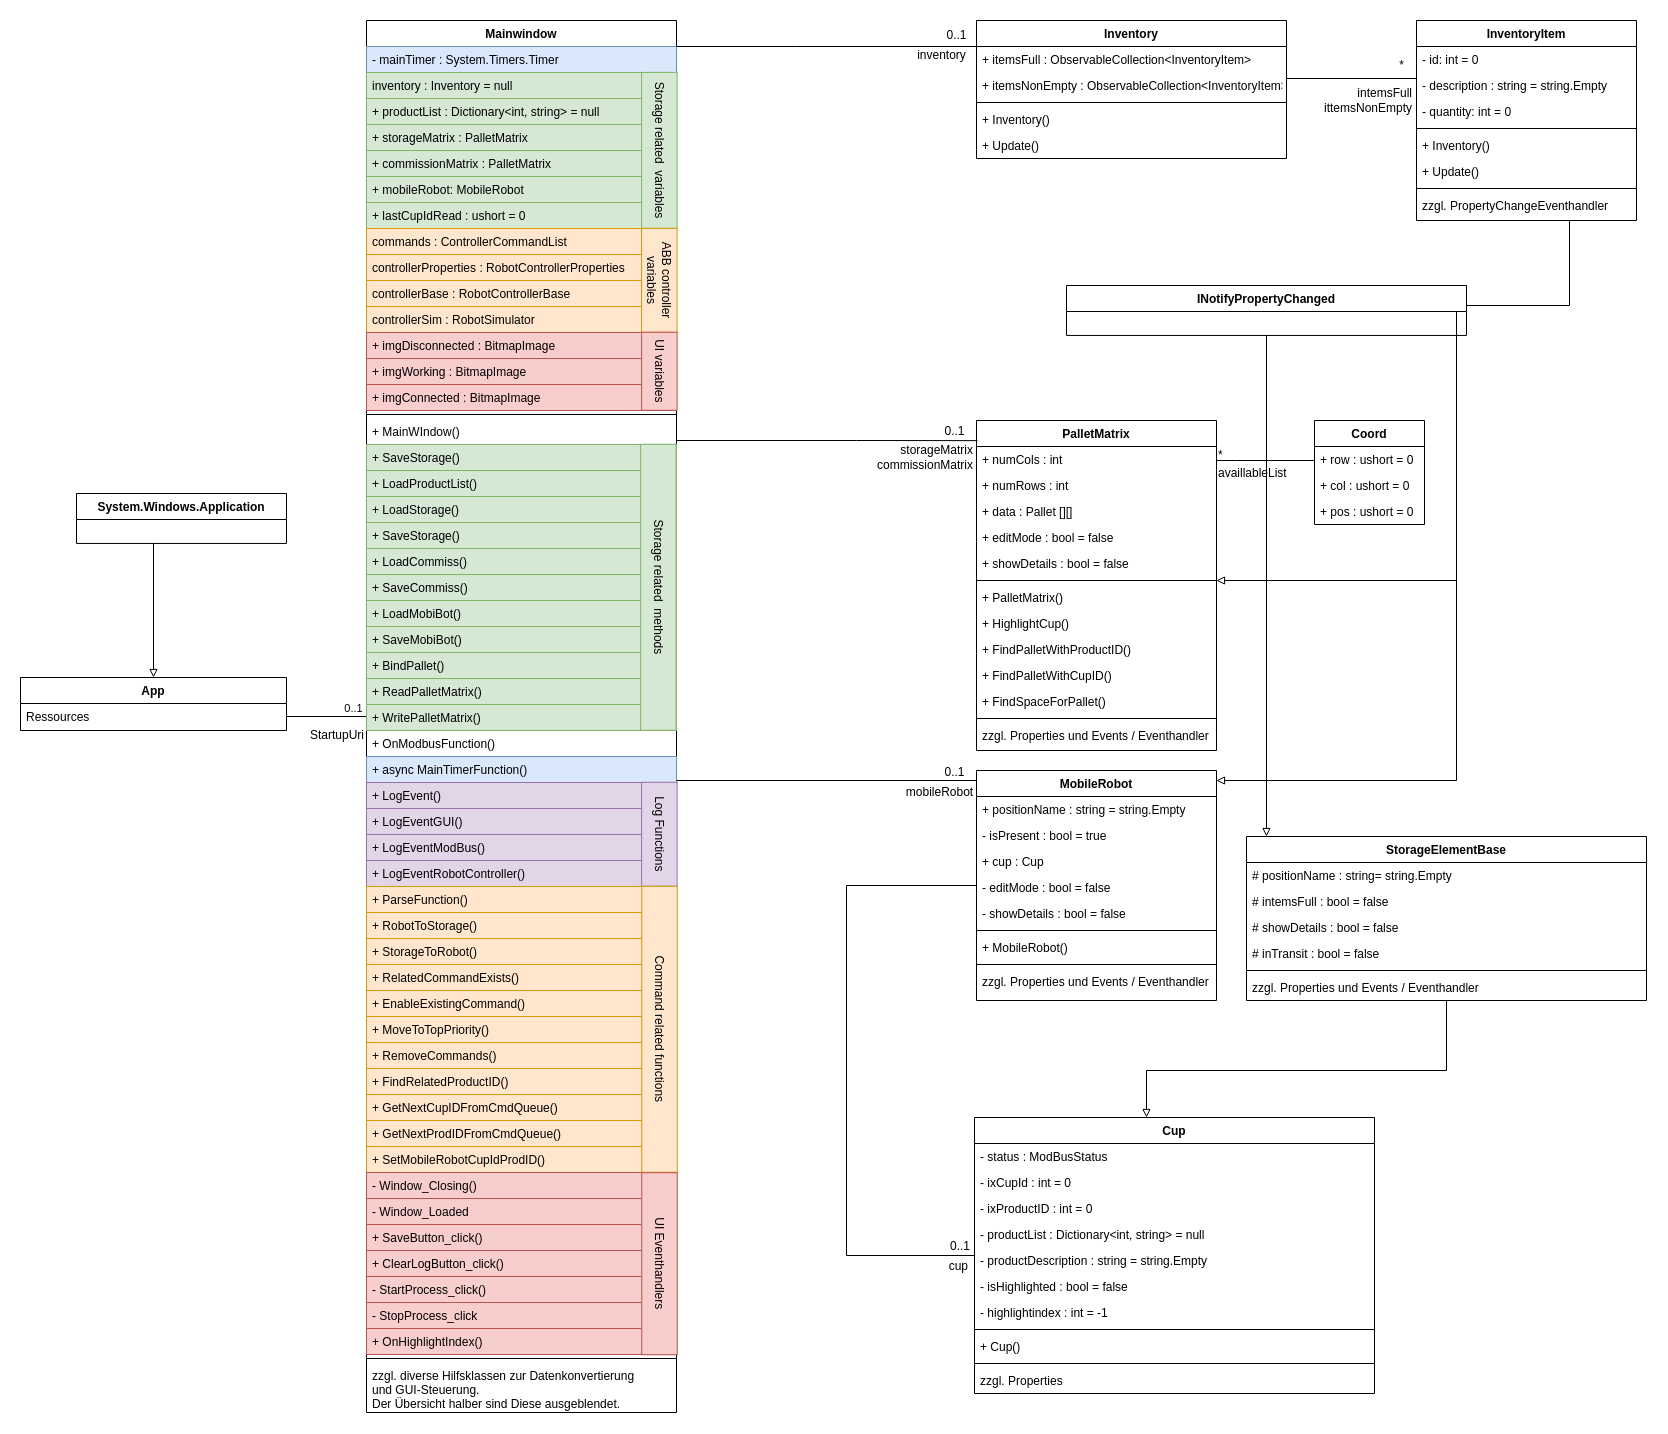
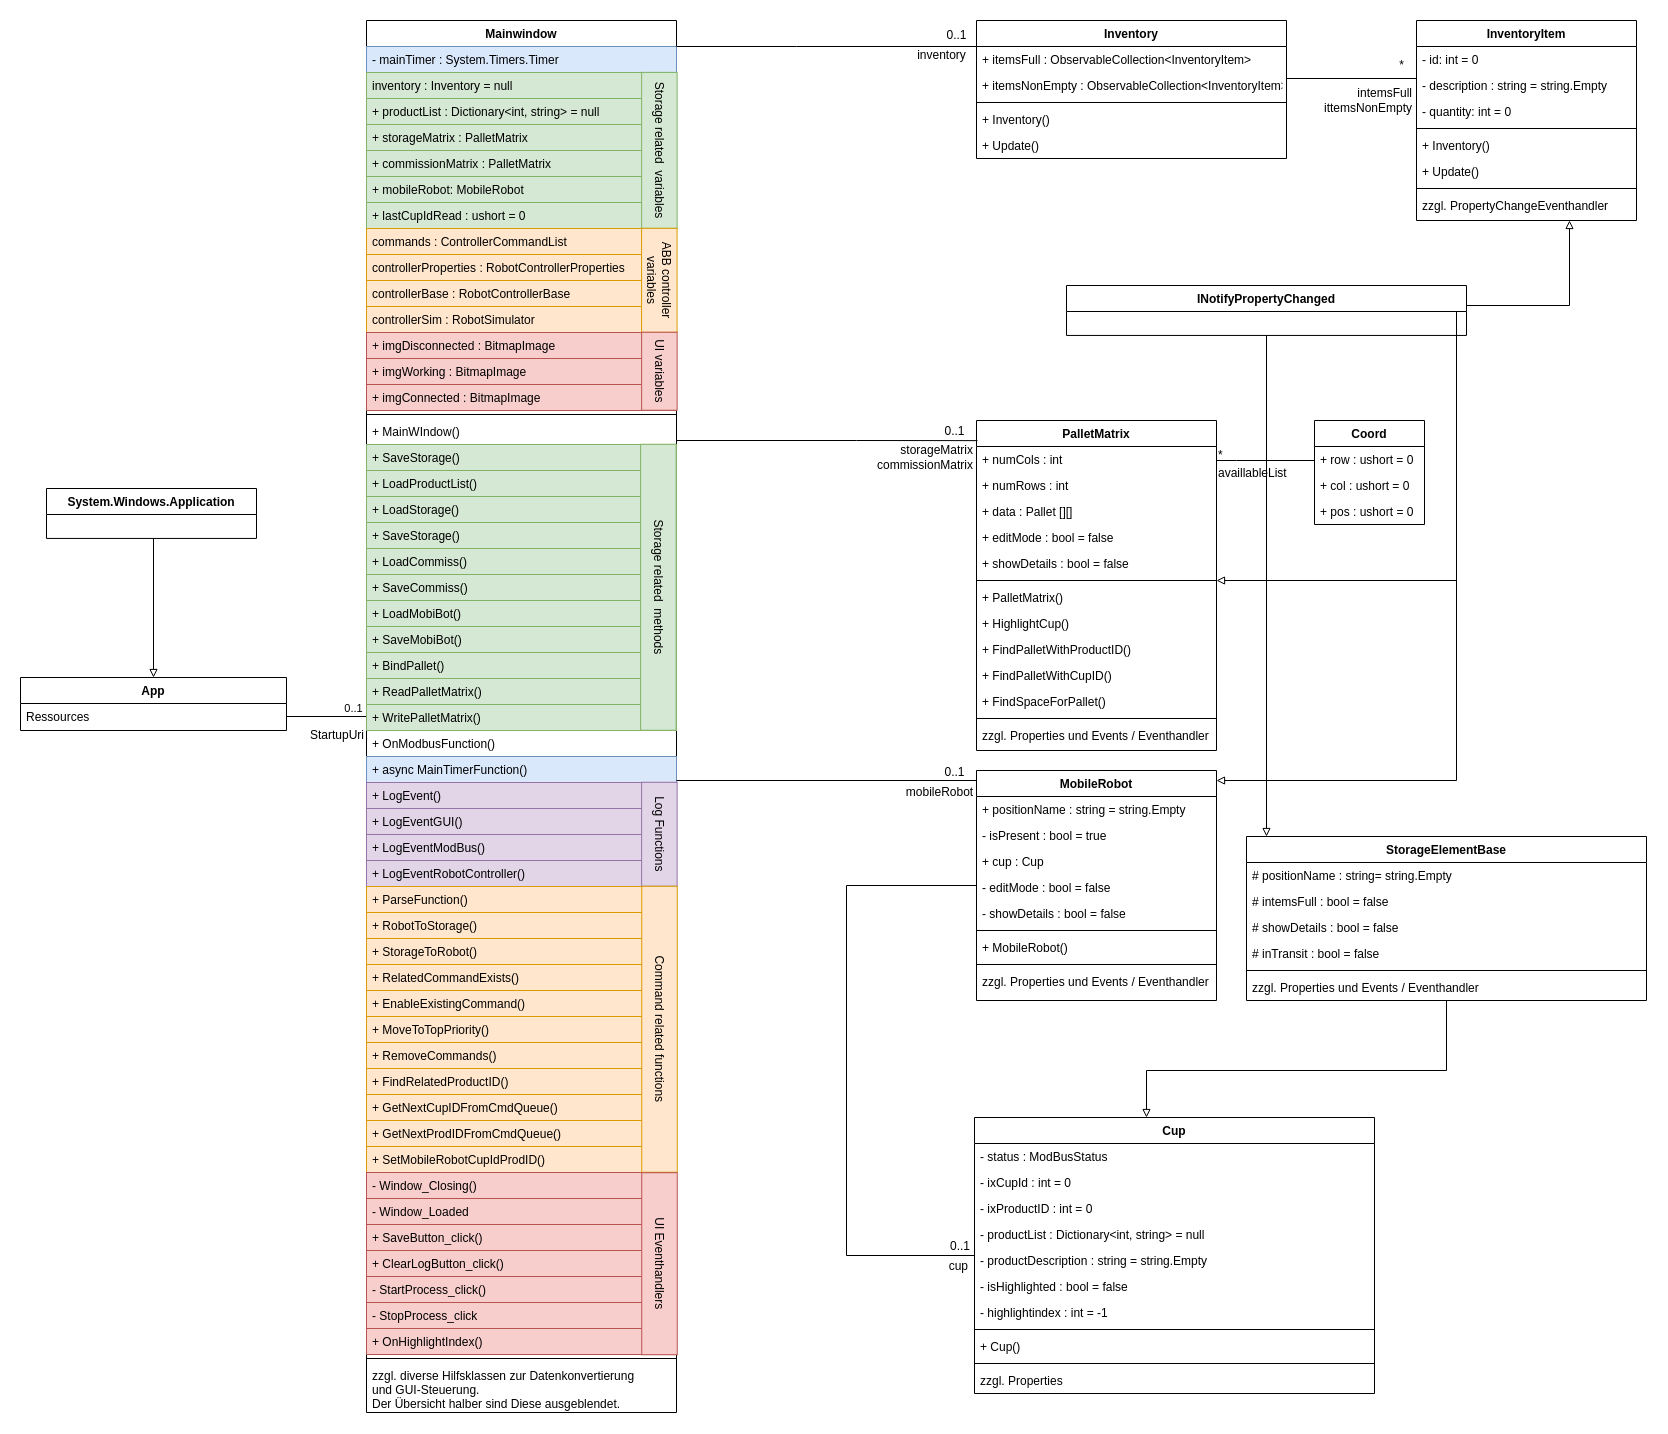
edge "InventoryItem" -- "INotifyPropertyChanged": arrowhead none -> block
node "System.Windows.Application": moved (182, 518) -> (152, 513)
